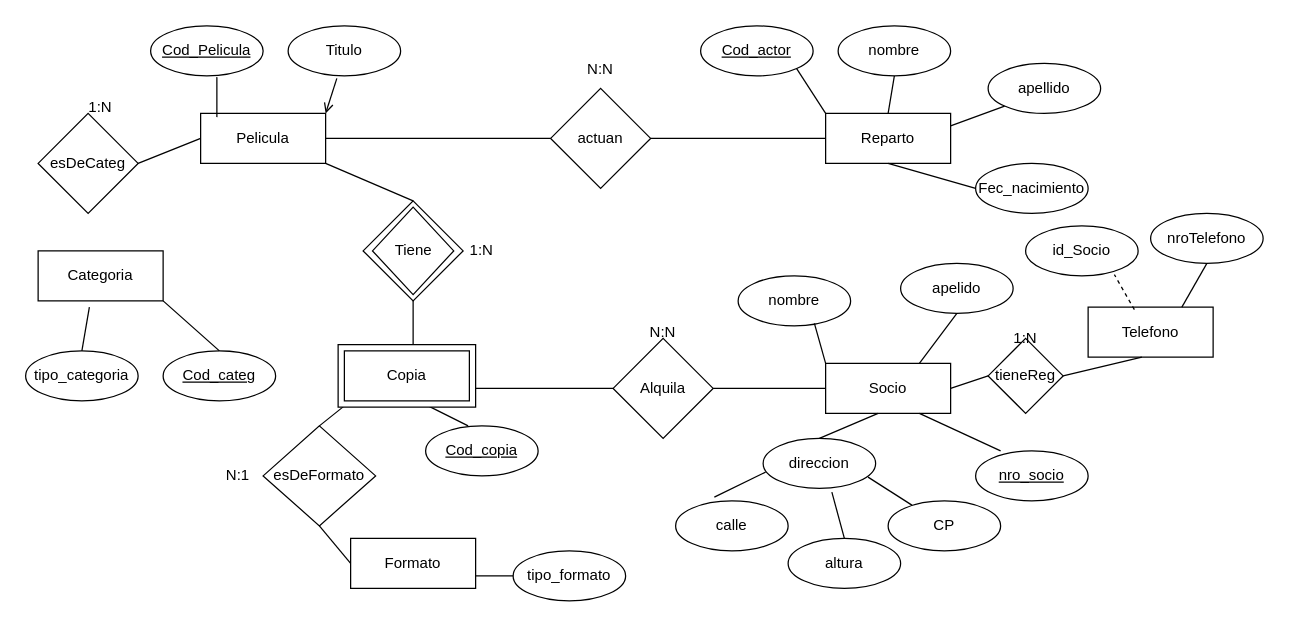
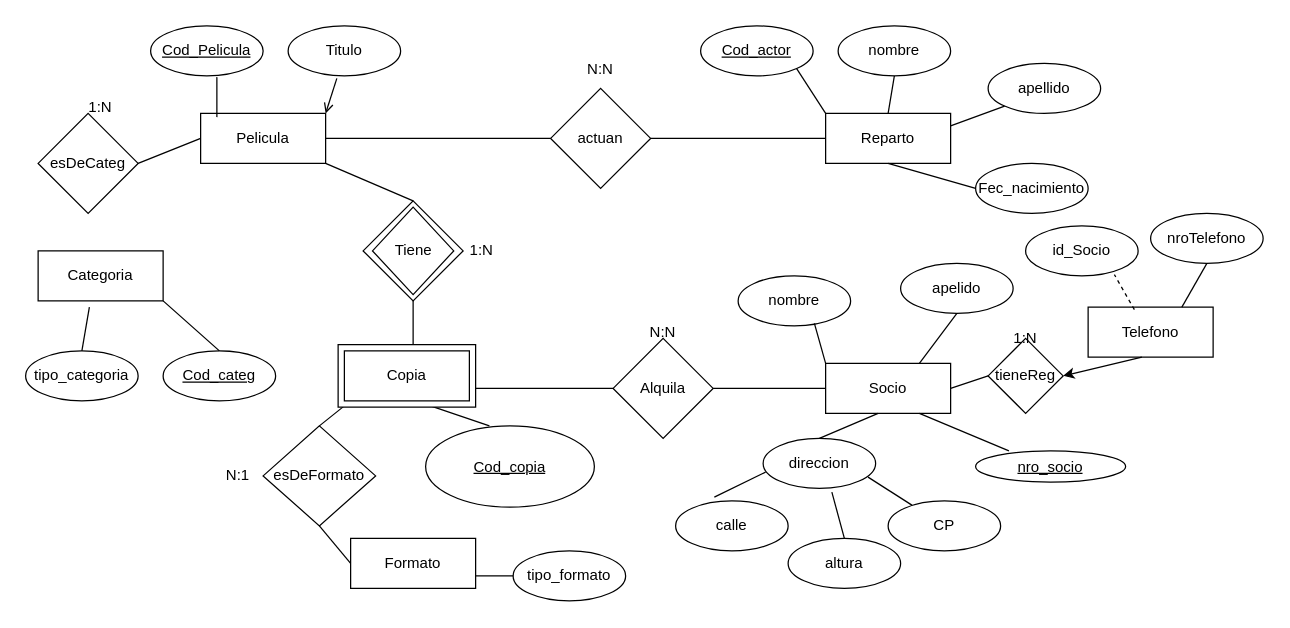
edge "Telefono" -- "tieneReg": arrowhead none -> classic
node "Cod_copia": size 113x50 -> 169x81
node "nro_socio": size 113x50 -> 150x31
